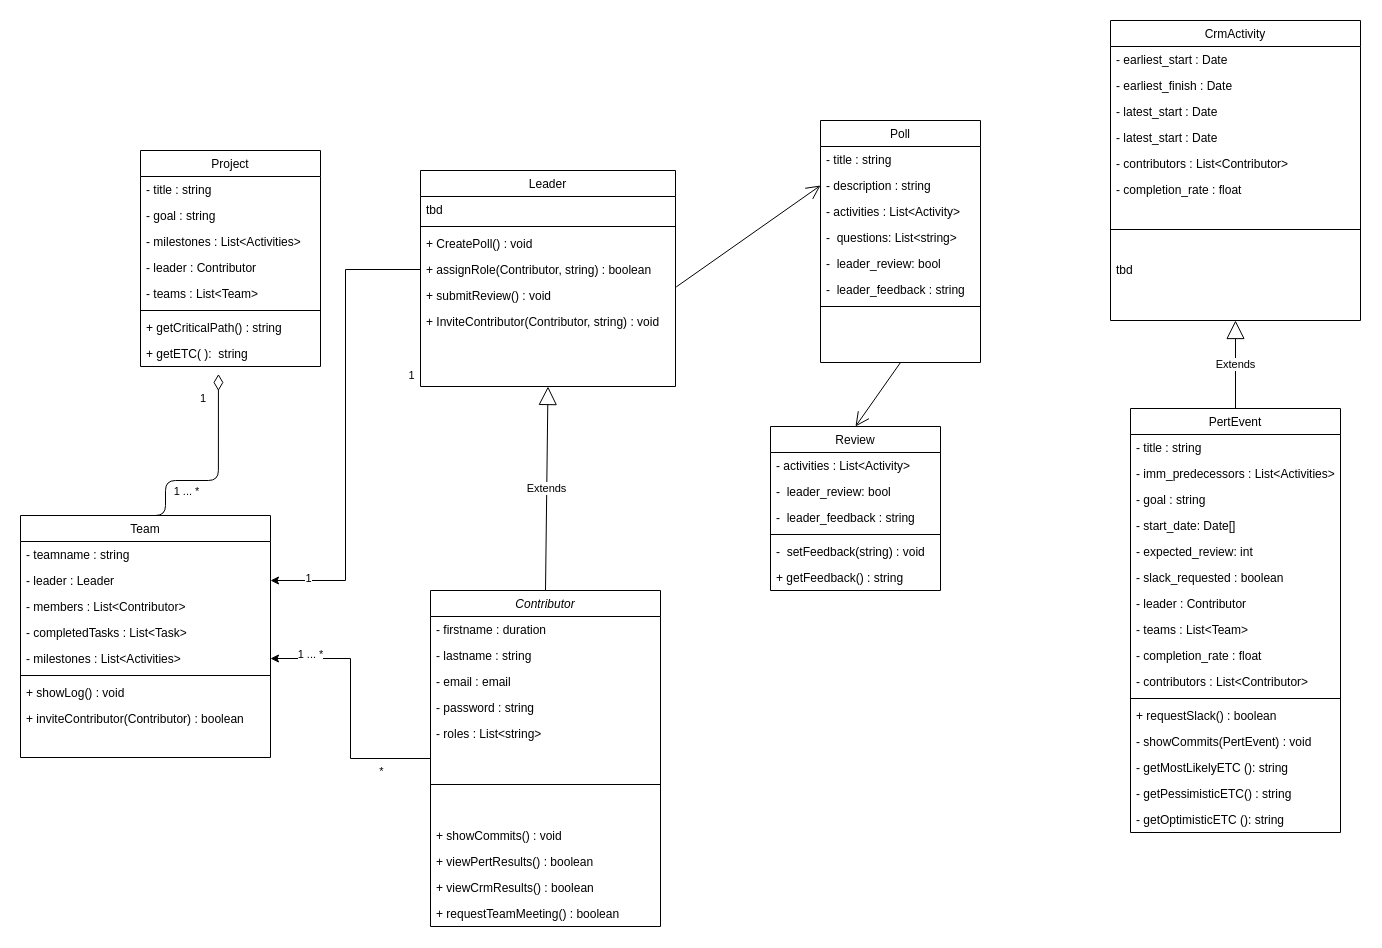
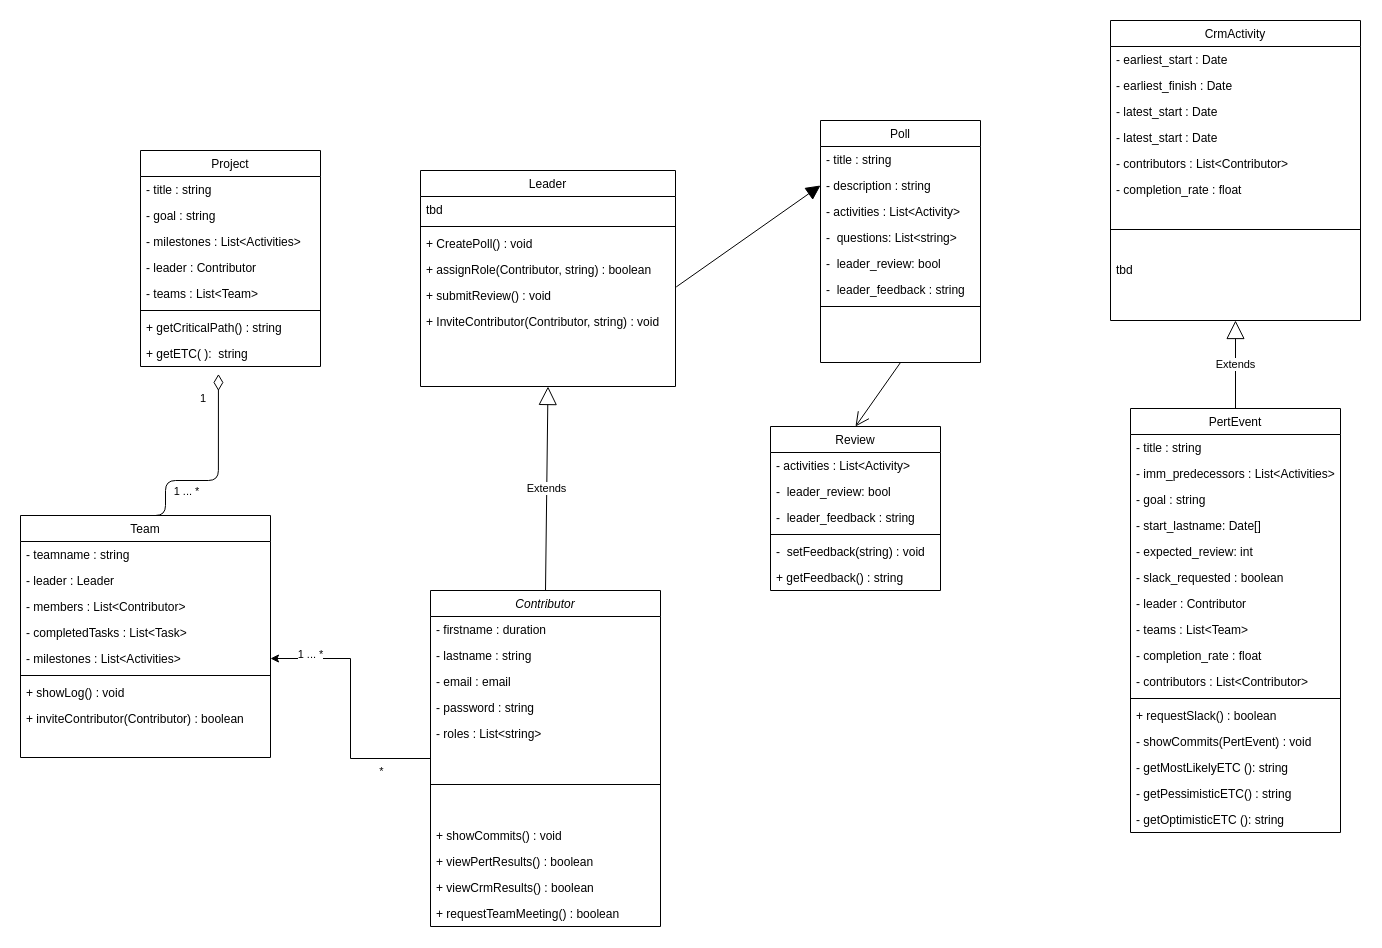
edge "+ assignRole(Contributor, string) : boolean" -> "- description : string": arrowhead open -> block
edge "+ assignRole(Contributor, string) : boolean" -> "- leader : Leader": removed, labels "1", "1"
node "- start_date: Date[]": label "- start_date: Date[]" -> "- start_lastname: Date[]"
